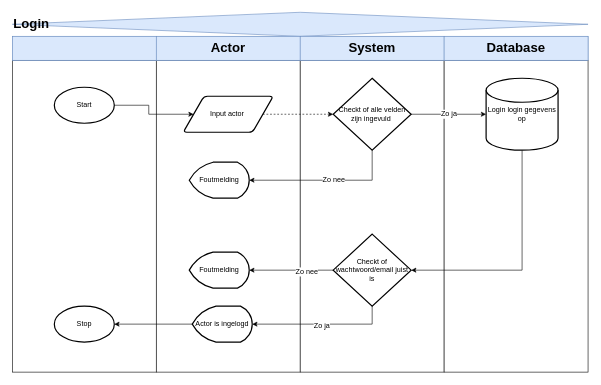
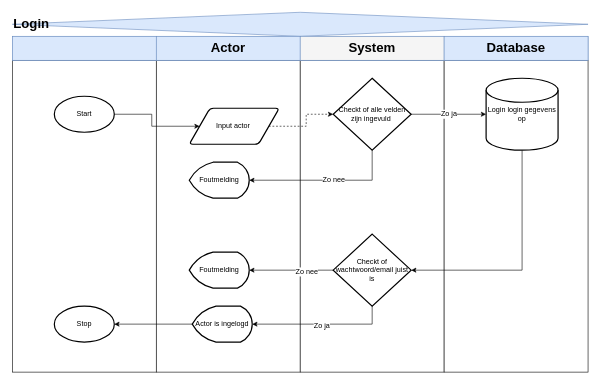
node "System": fillcolor #dae8fc -> #f5f5f5
node "Start": moved (84, 105) -> (84, 114)
node "Input actor": moved (228, 114) -> (234, 126)
